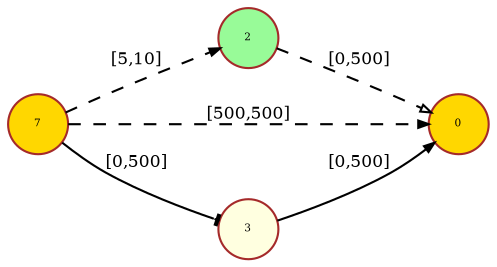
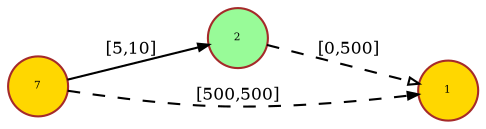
edge "7" -> "2": style dashed -> solid
node "0": label "0" -> "1"
node "3": removed
